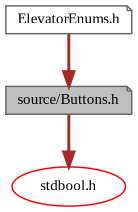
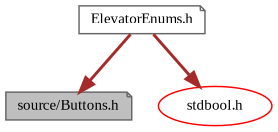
edge "source/Buttons.h" -> "stdbool.h": now "ElevatorEnums.h" -> "stdbool.h"
